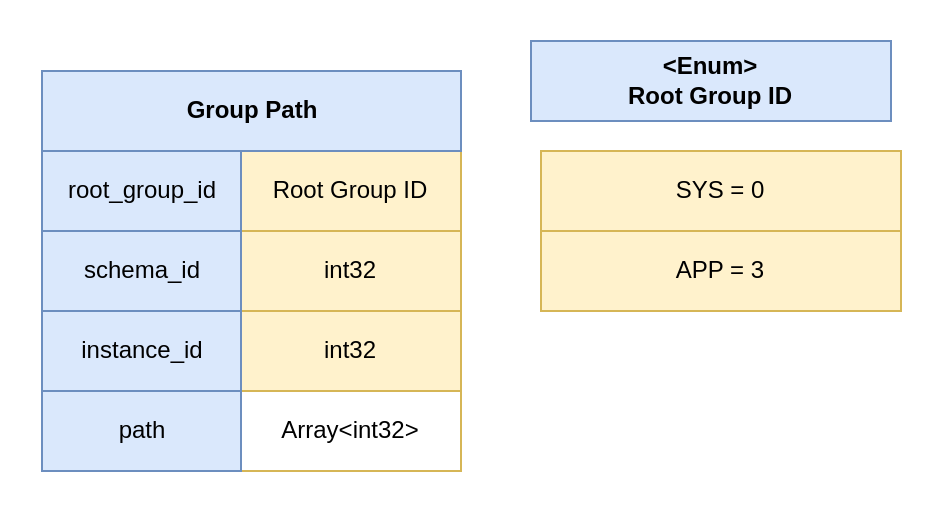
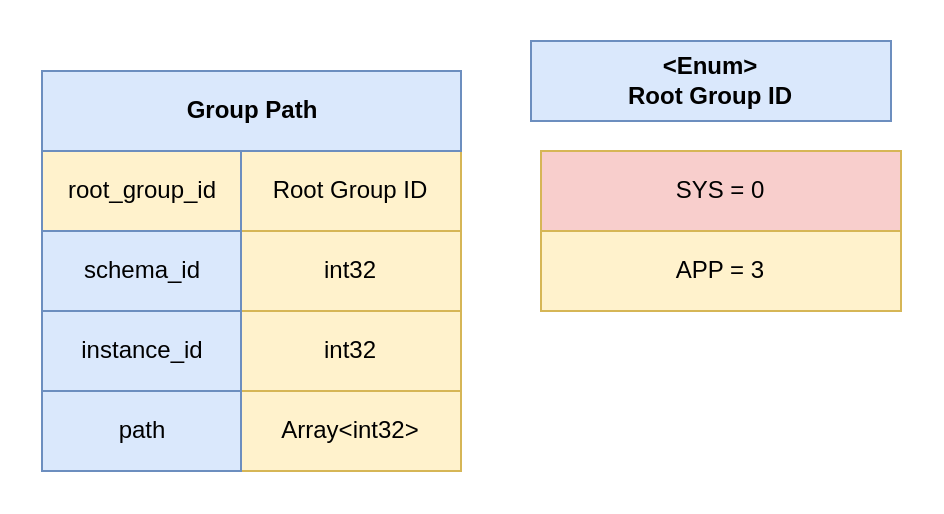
node "root_group_id": fillcolor #dae8fc -> #fff2cc
node "SYS = 0": fillcolor #fff2cc -> #f8cecc
node "Array<int32>": fillcolor #ffffff -> #fff2cc
